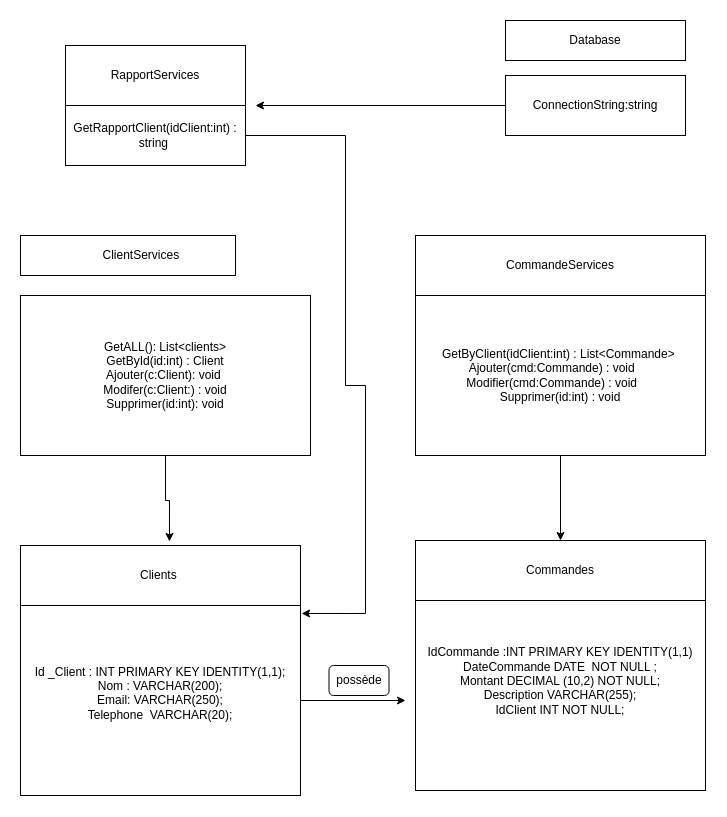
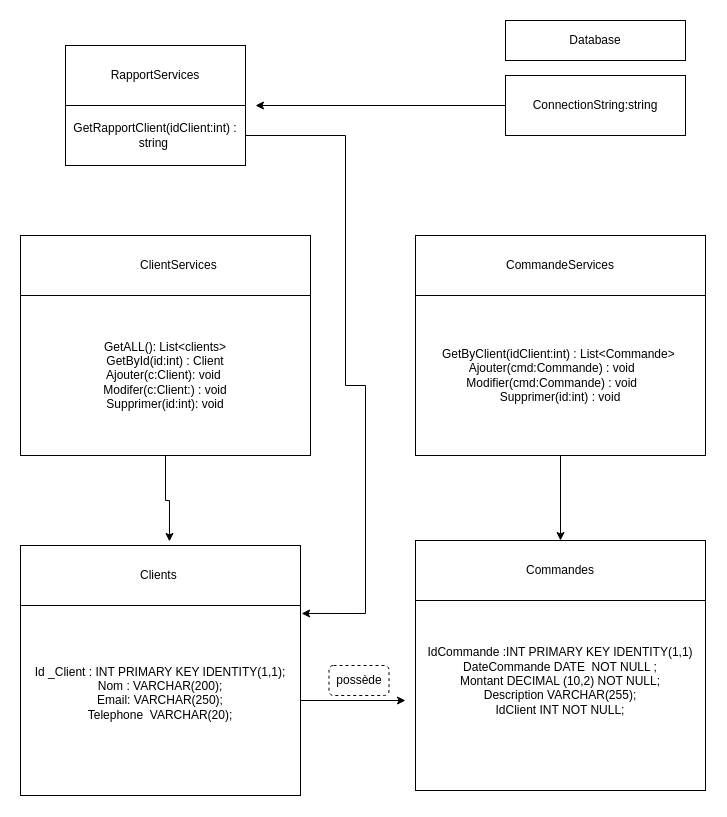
node "ClientServices": size 215x40 -> 290x60
node "possède": style solid -> dashed
